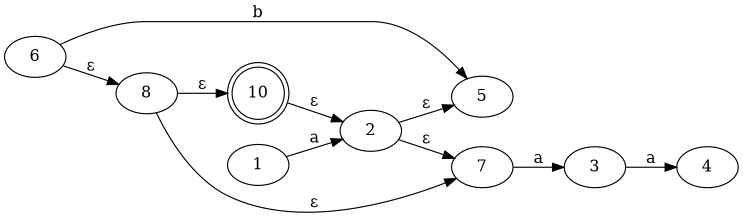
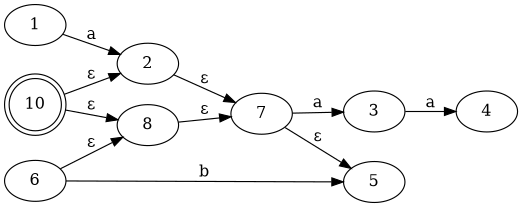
edge "8" -> "10": reversed
edge "2" -> "5": now "7" -> "5"
